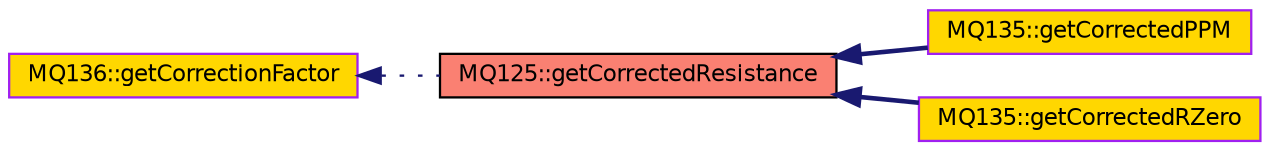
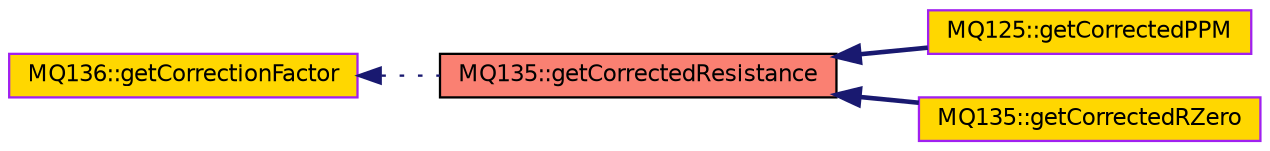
node "MQ135::getCorrectedPPM": label "MQ135::getCorrectedPPM" -> "MQ125::getCorrectedPPM"
node "MQ125::getCorrectedResistance": label "MQ125::getCorrectedResistance" -> "MQ135::getCorrectedResistance"
